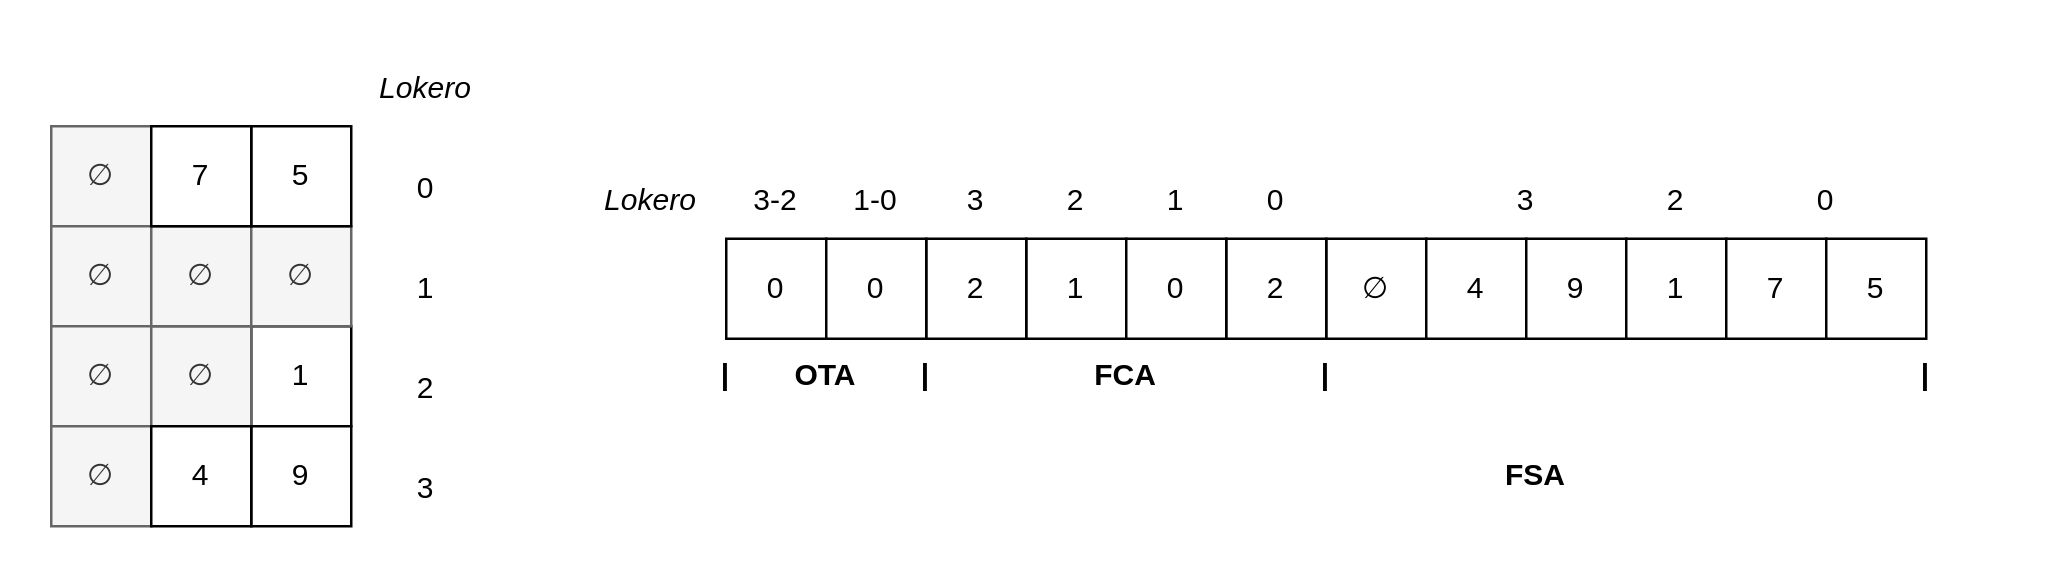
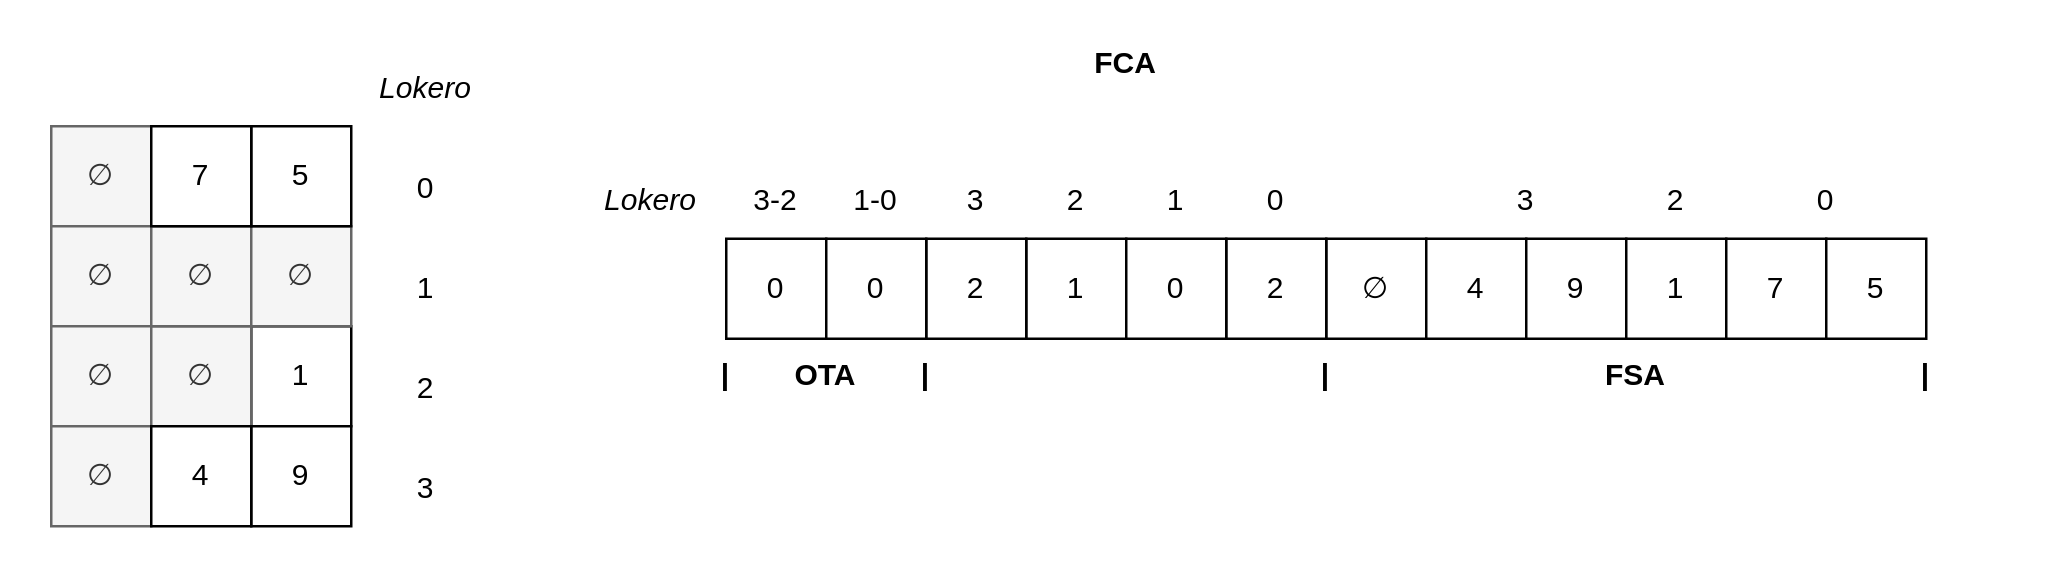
node "FCA": moved (1126, 376) -> (1126, 64)
node "FSA": moved (1536, 476) -> (1636, 376)
